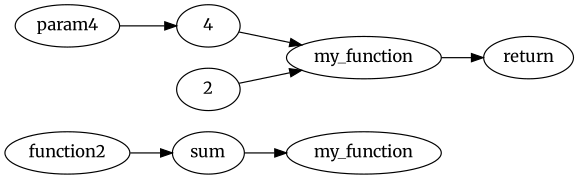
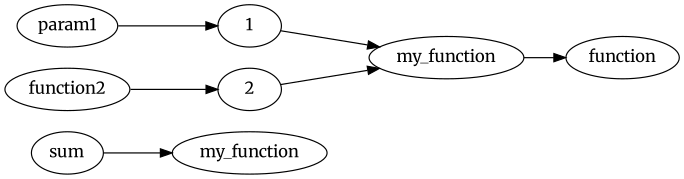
node "param4": label "param4" -> "param1"
node "4": label "4" -> "1"
node "return": label "return" -> "function"
edge "function2" -> "sum": now "function2" -> "2"
